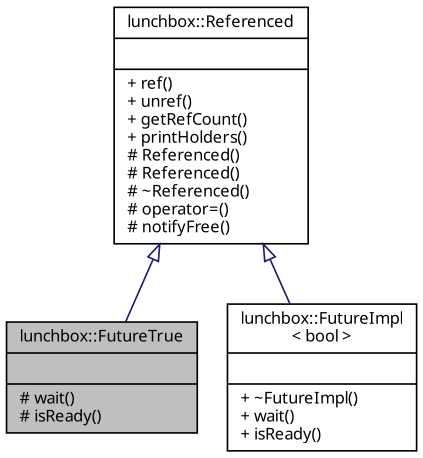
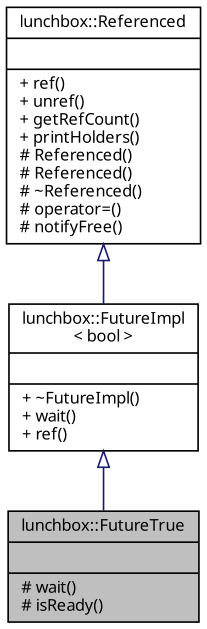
edge "lunchbox::FutureTrue" -> "lunchbox::Referenced": now "lunchbox::FutureTrue" -> "lunchbox::FutureImpl"
node "lunchbox::FutureImpl": text "+ isReady()" -> "+ ref()"
